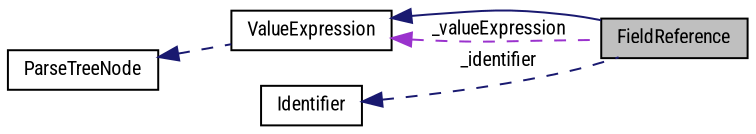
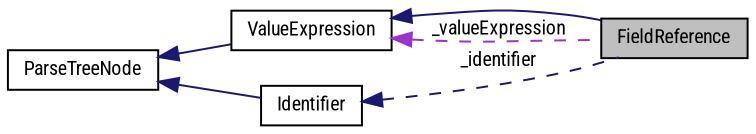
edge "ValueExpression" -> "ParseTreeNode": style dashed -> solid
edge "Identifier" -> "ParseTreeNode": added
